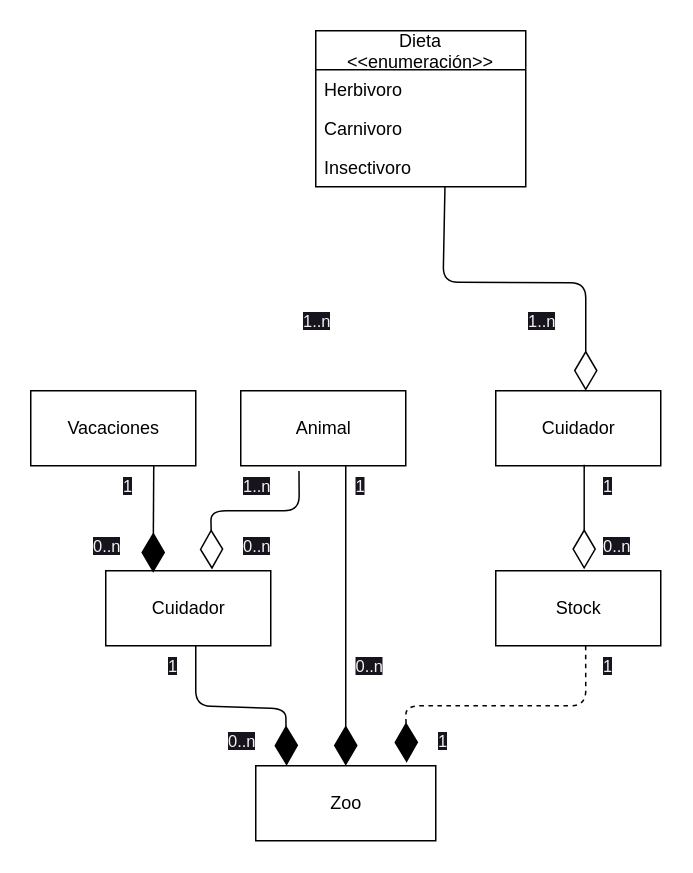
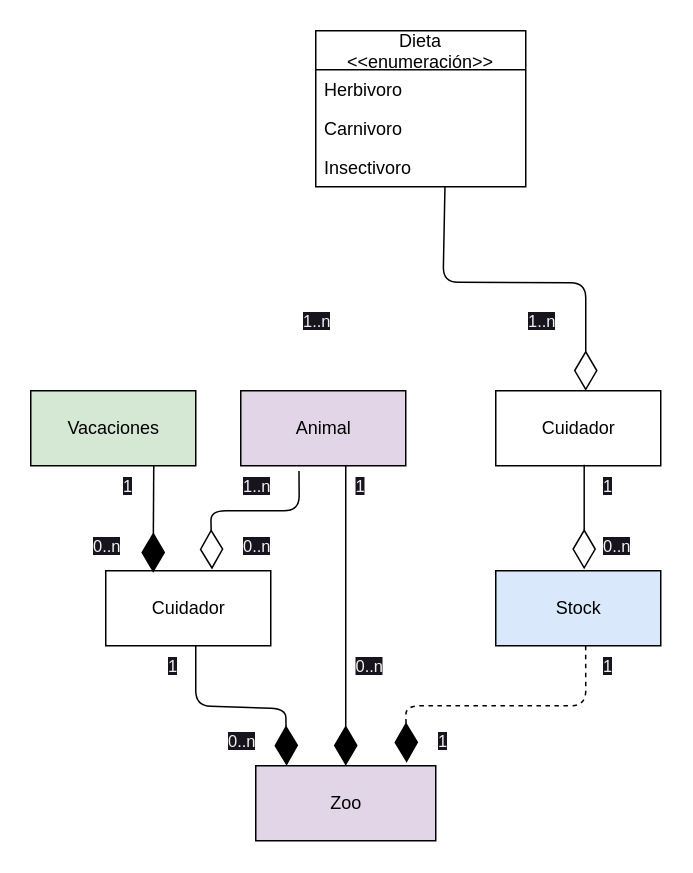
node "Vacaciones": fillcolor #ffffff -> #d5e8d4
node "Animal": fillcolor #ffffff -> #e1d5e7
node "Stock": fillcolor #ffffff -> #dae8fc
node "Zoo": fillcolor #ffffff -> #e1d5e7
